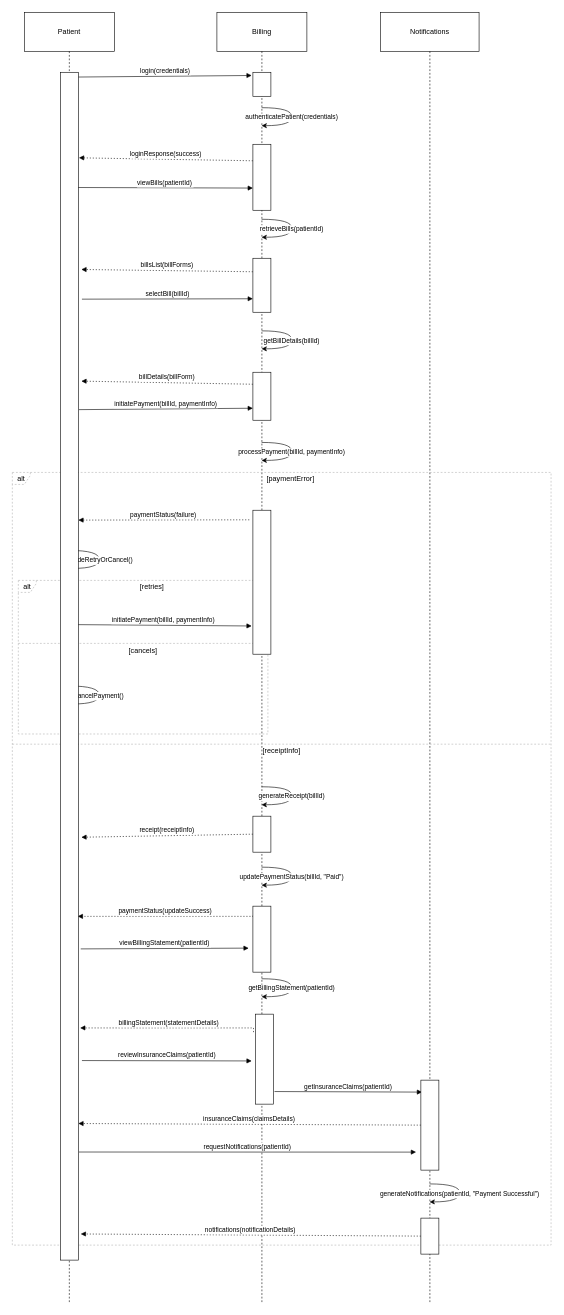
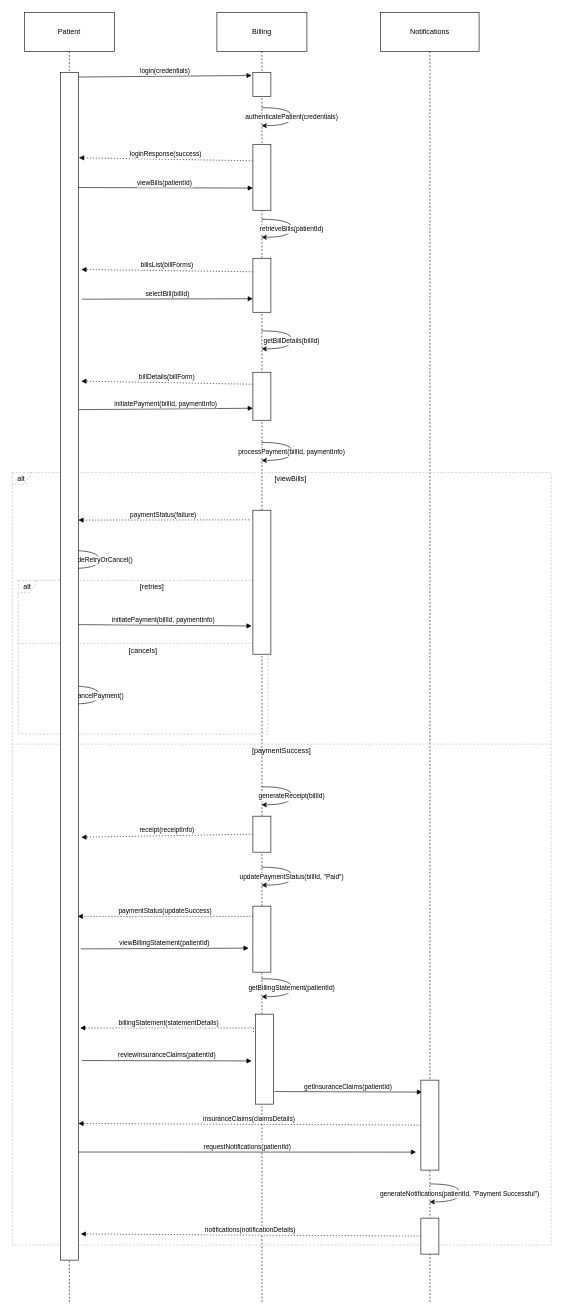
node "[paymentError]": label "[paymentError]" -> "[viewBills]"
node "[receiptInfo]": label "[receiptInfo]" -> "[paymentSuccess]"
